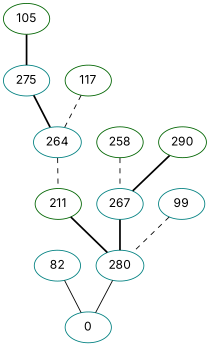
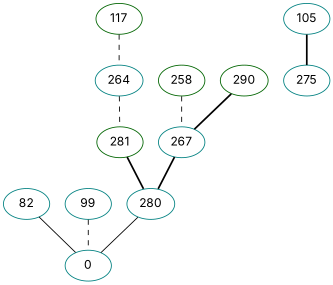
node "105": color darkgreen -> teal
edge "275" -- "264": removed
node "211": label "211" -> "281"
edge "99" -- "280": now "99" -- "0"
